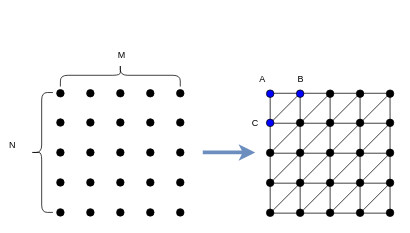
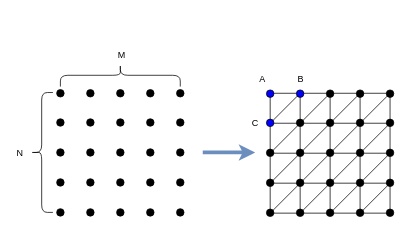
node "N": moved (15, 146) -> (23, 153)
